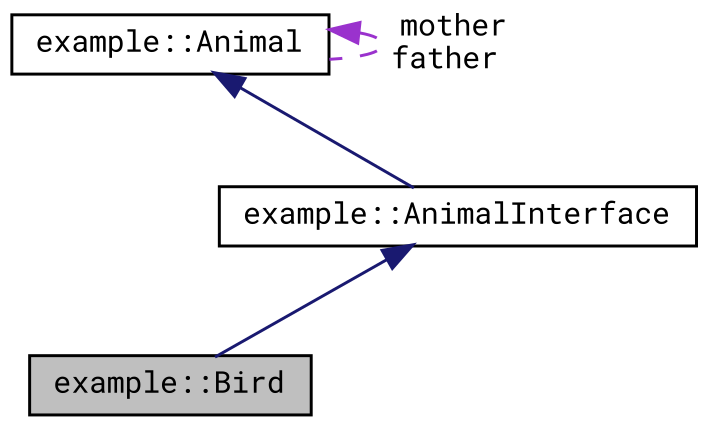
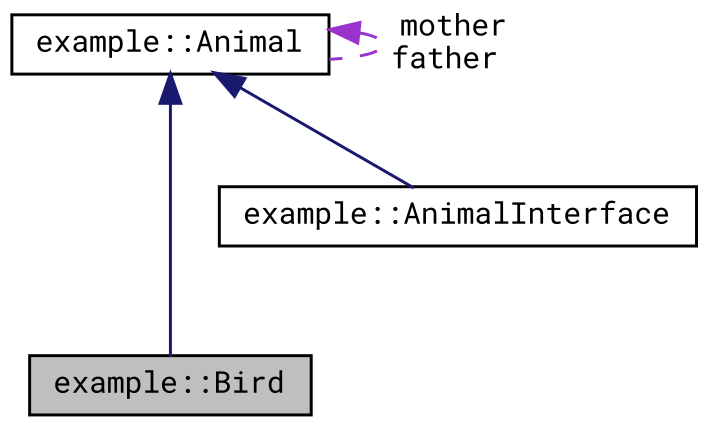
edge "example::Bird" -> "example::AnimalInterface": now "example::Bird" -> "example::Animal"
